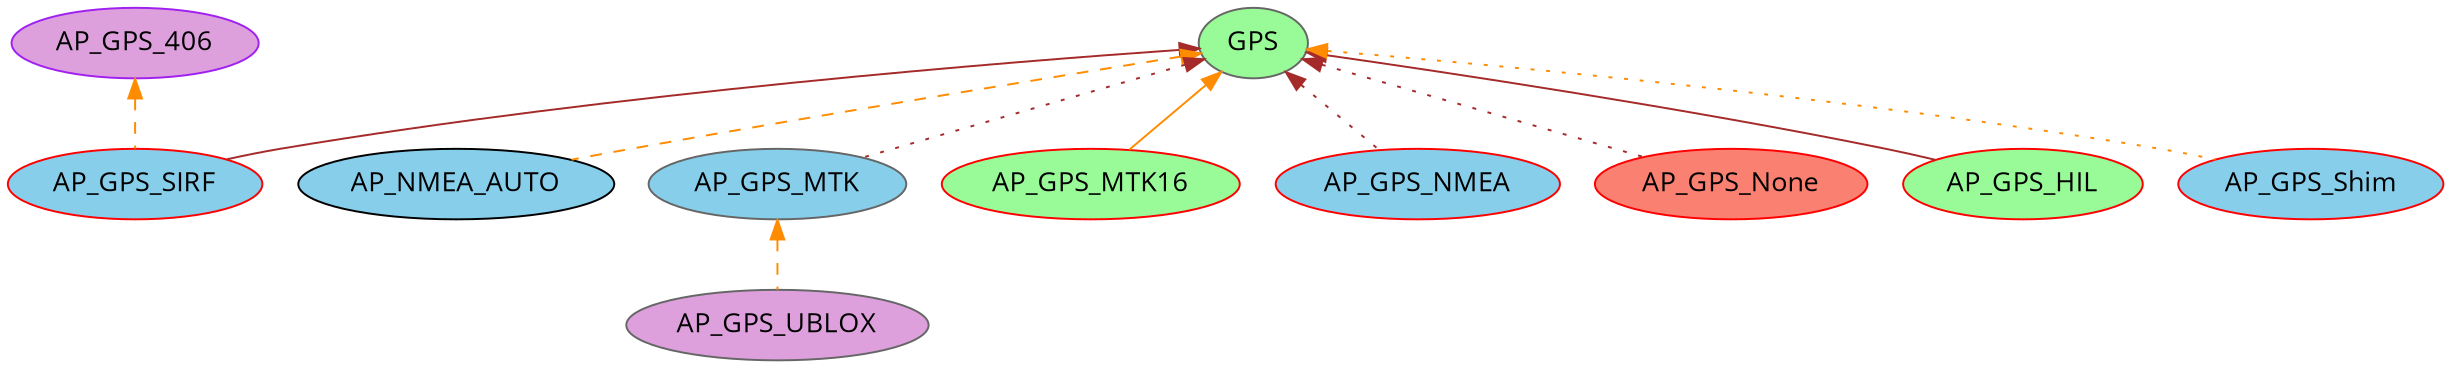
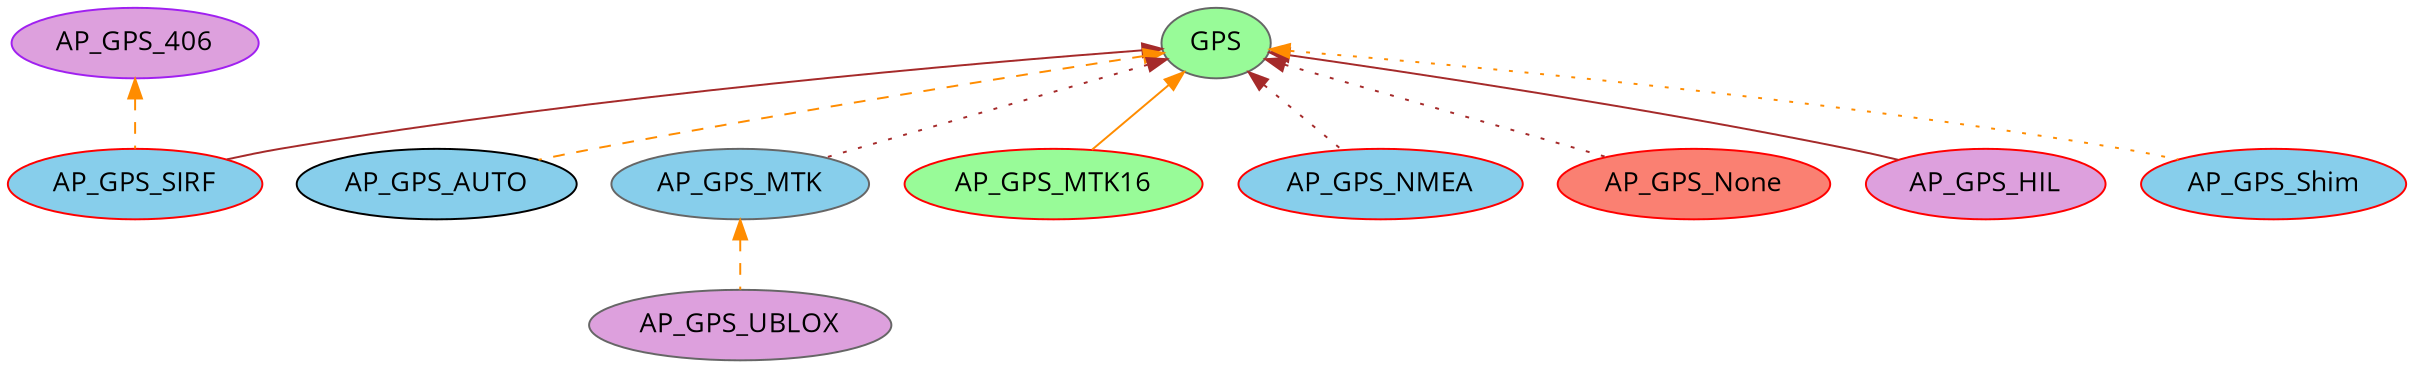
node "AP_NMEA_AUTO": label "AP_NMEA_AUTO" -> "AP_GPS_AUTO"
node "AP_GPS_HIL": fillcolor palegreen -> plum
